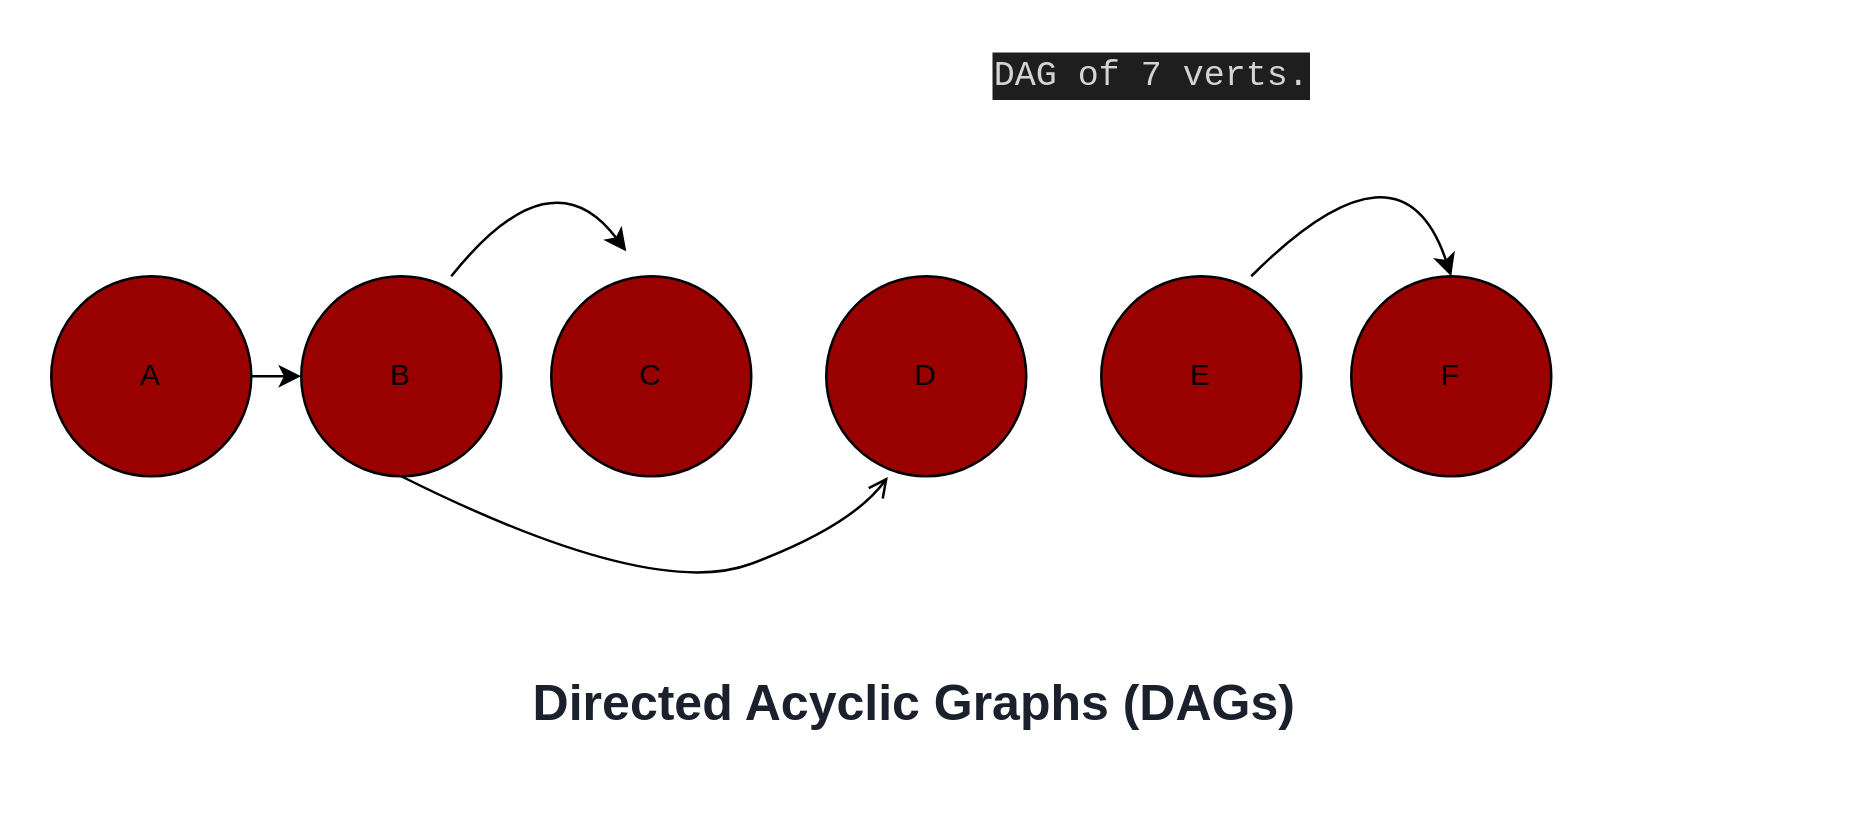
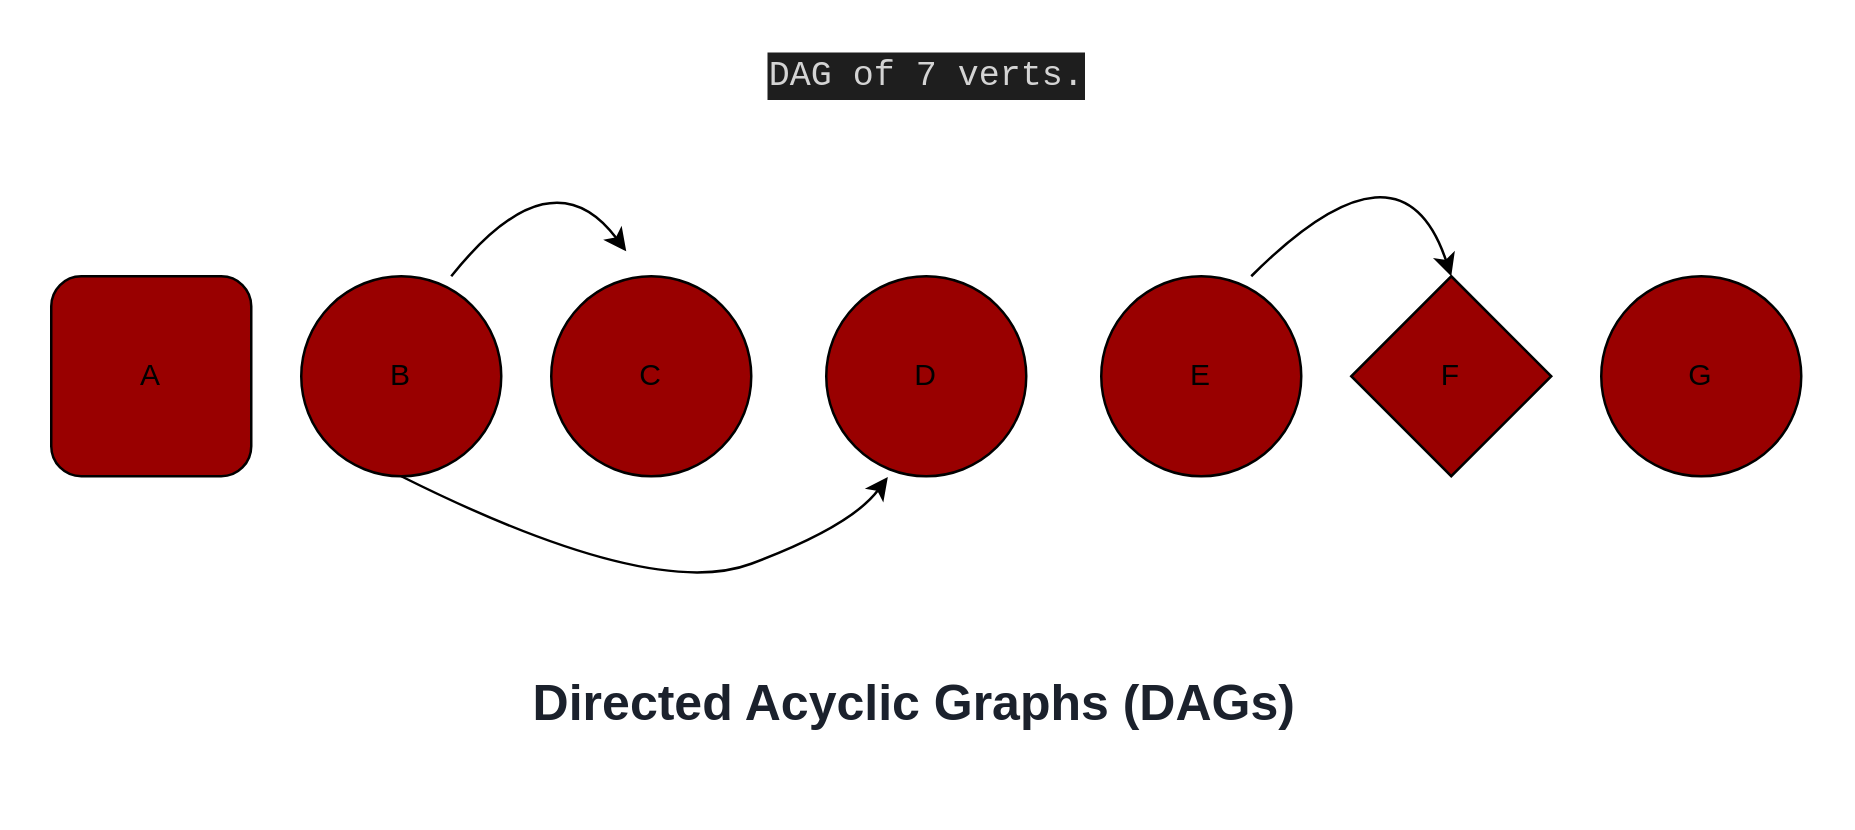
node "DAG of 7 verts.": moved (1151, 76) -> (926, 76)
node "A": shape ellipse -> rounded rectangle
edge "A" -> "B": removed
node "F": shape ellipse -> diamond
node "G": added
edge "B" -> "D": arrowhead open -> classic
